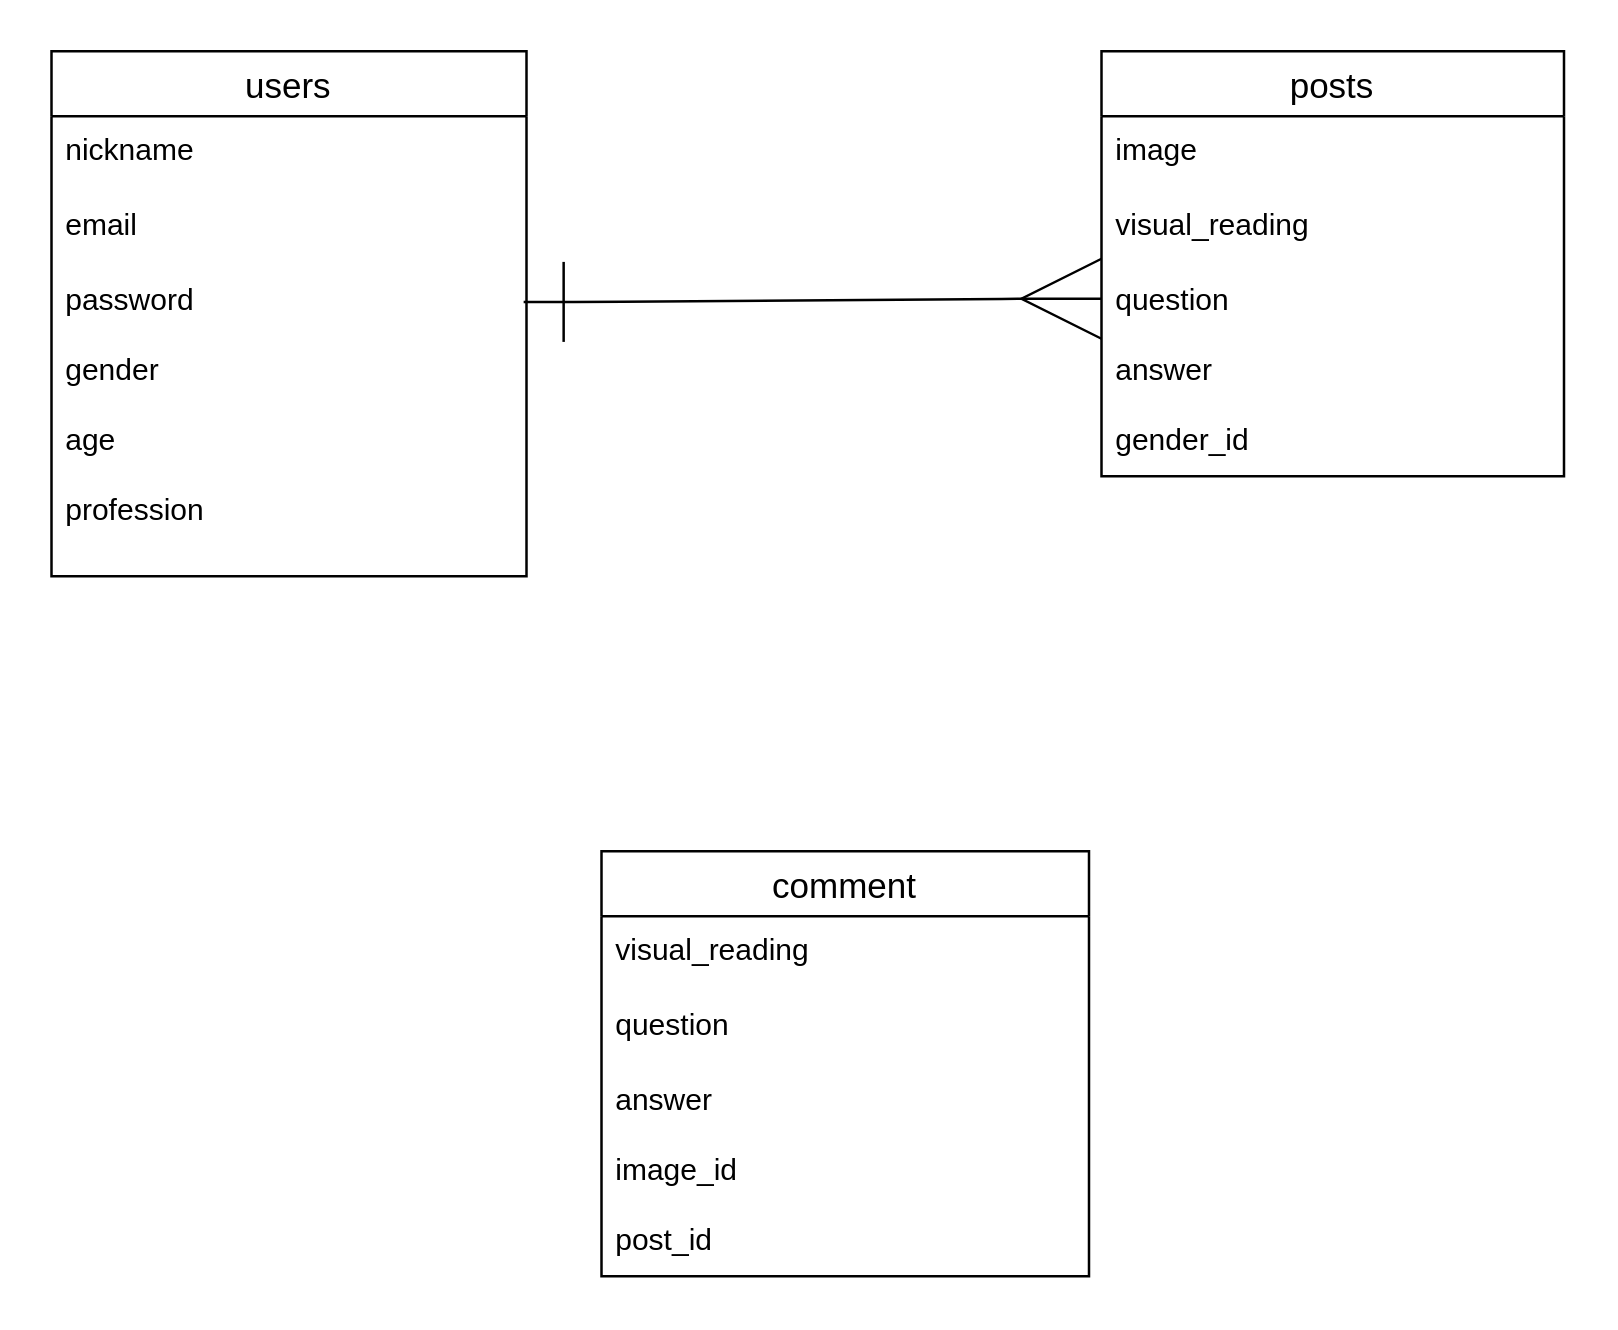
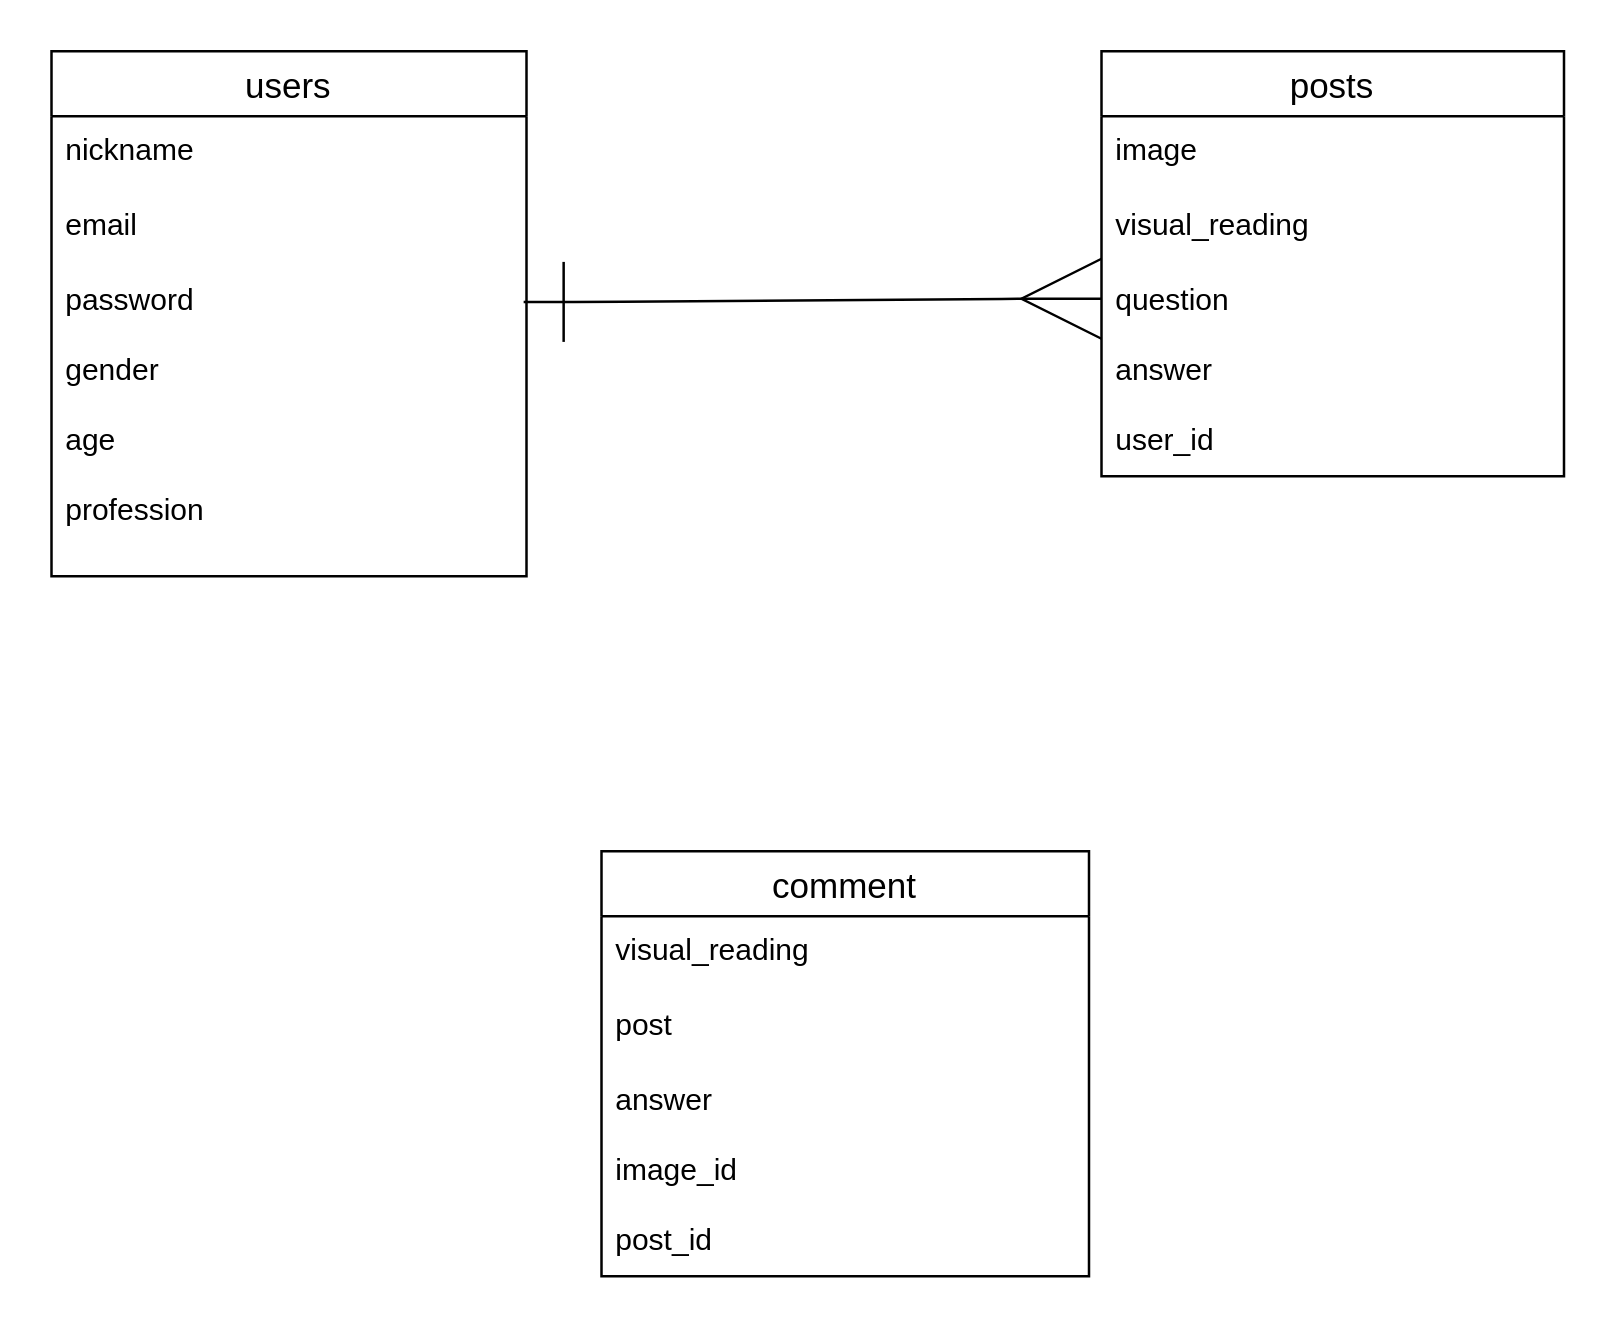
node "question answer gender_id": label "question answer gender_id" -> "question answer user_id"
node "question": label "question" -> "post"
